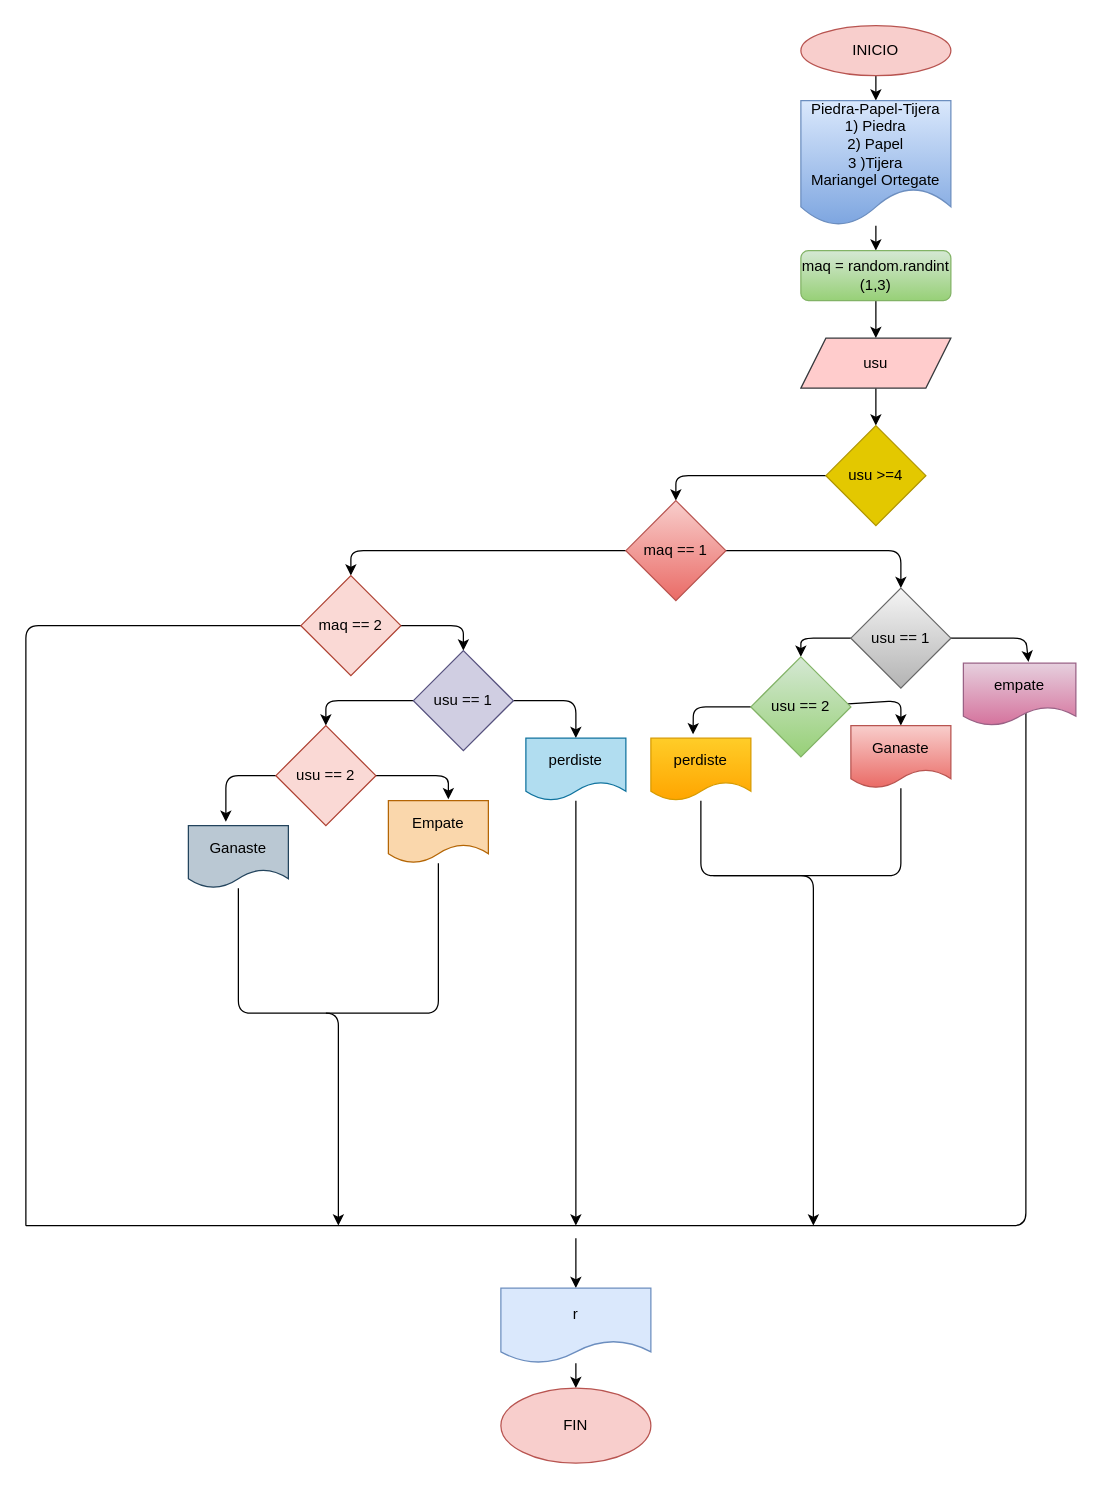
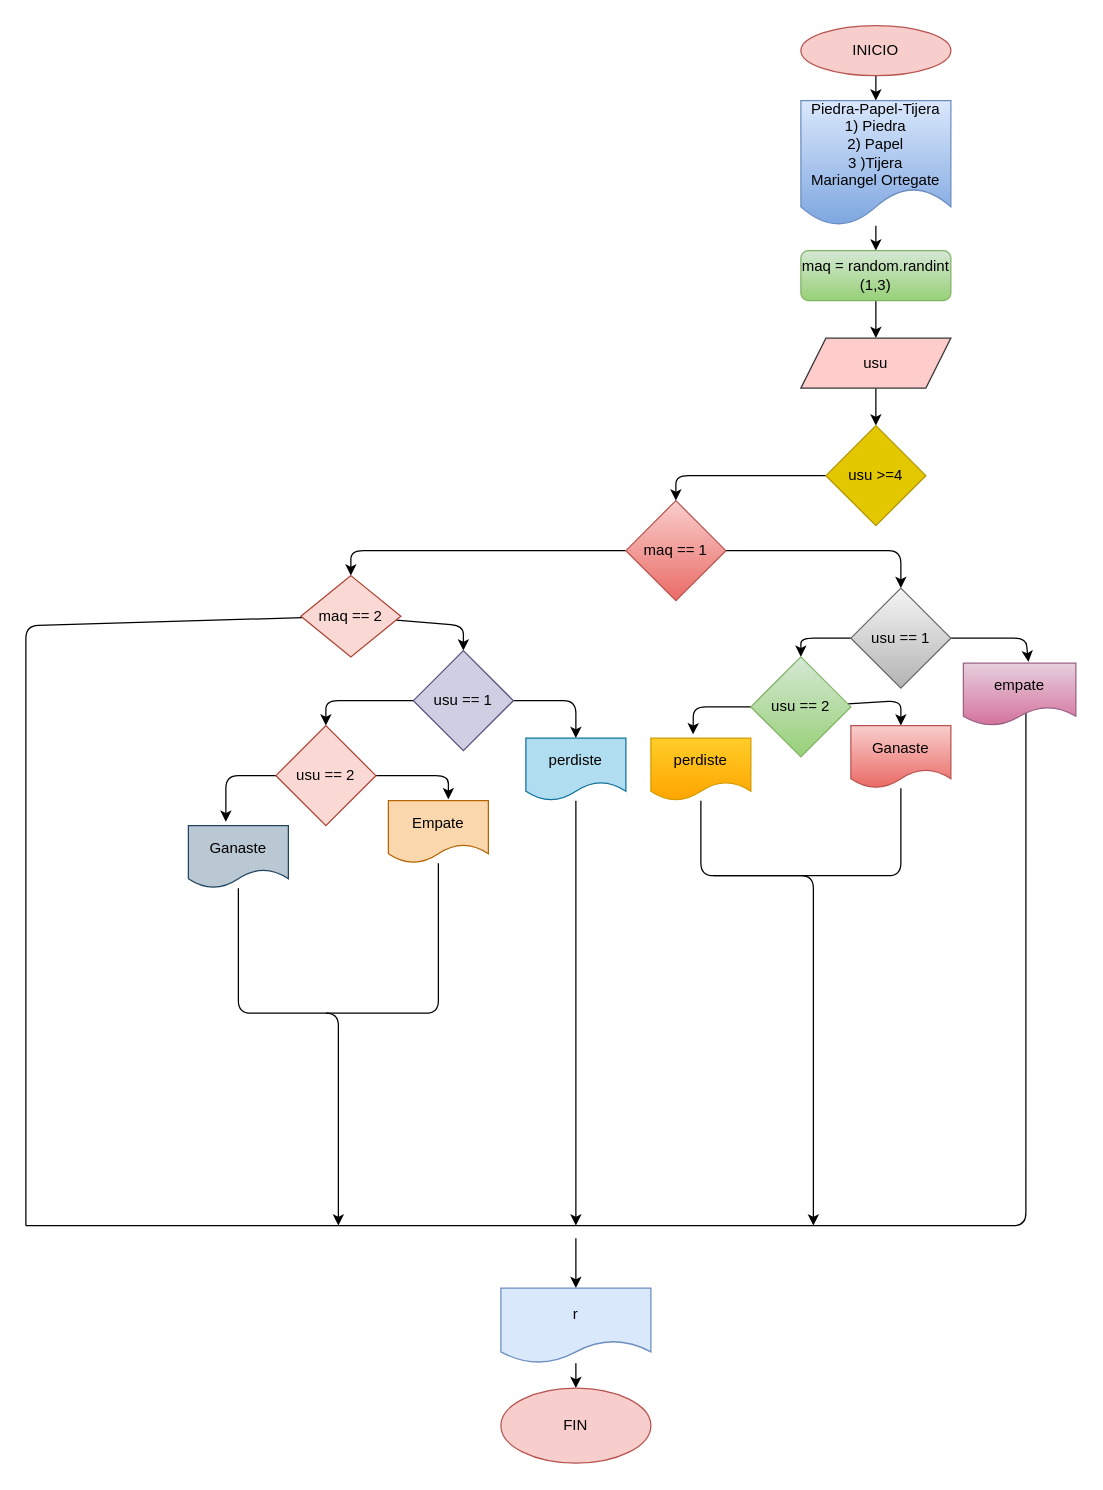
node "maq == 2": size 100x100 -> 100x81
